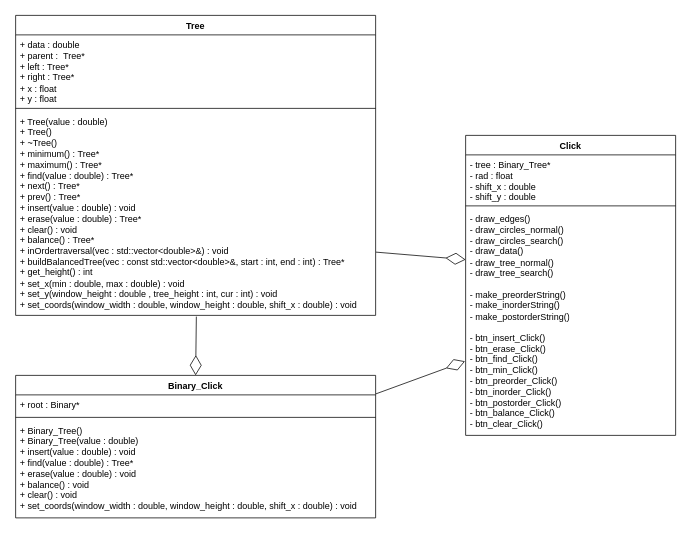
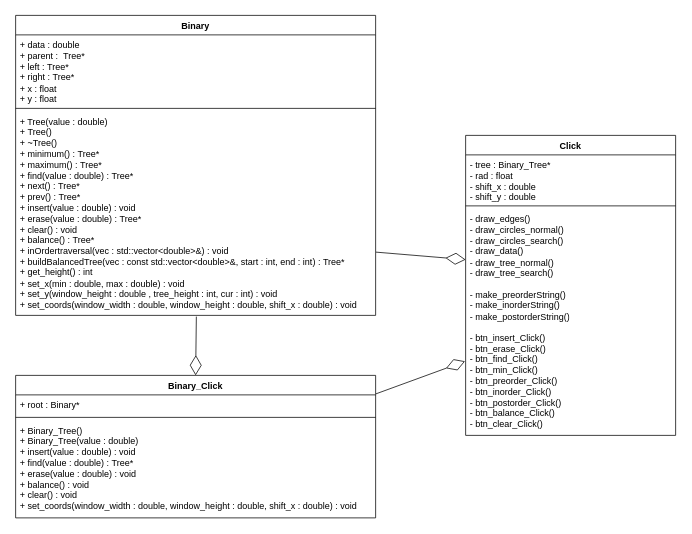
node "Tree": label "Tree" -> "Binary"
